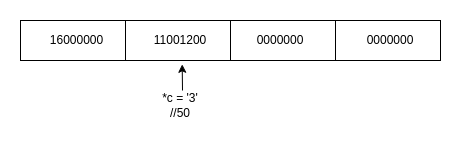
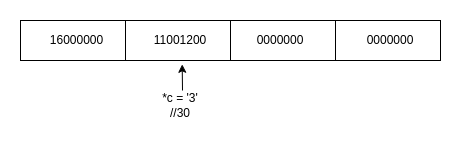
node "*c = '3' //50": label "*c = '3' //50" -> "*c = '3' //30"
